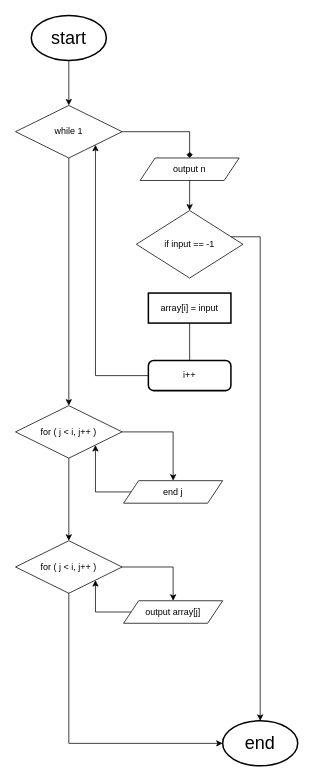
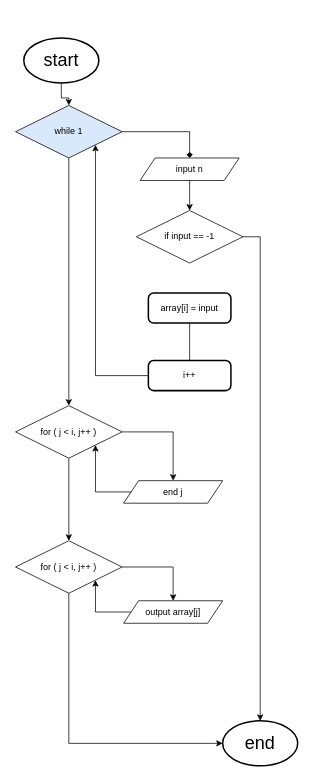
node "start": moved (69, 38) -> (61, 60)
node "while 1": fillcolor #ffffff -> #dae8fc
node "output n": label "output n" -> "input n"
node "if input == -1": size 107x68 -> 107x53
node "array[i] = input": shape rectangle -> rounded rectangle
